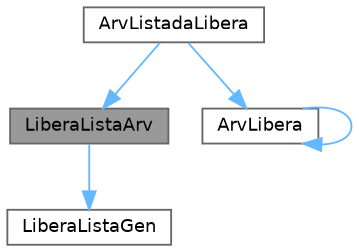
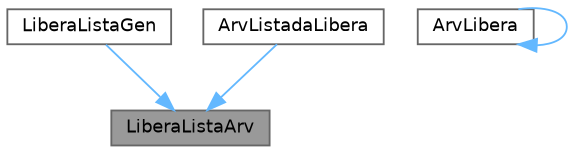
edge "ArvListadaLibera" -> "ArvLibera": removed
edge "LiberaListaArv" -> "LiberaListaGen": reversed
